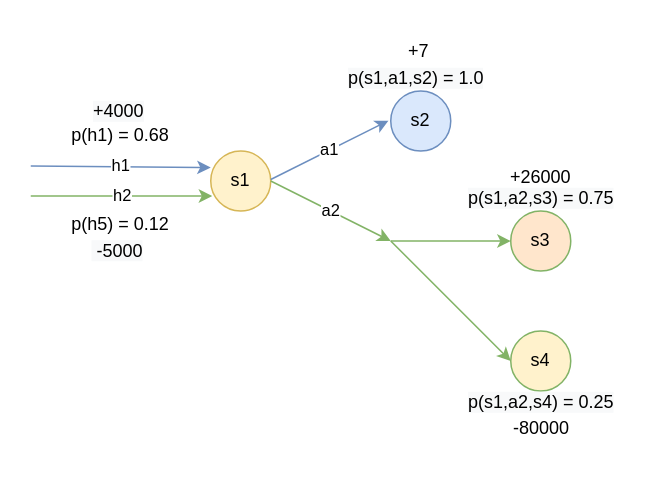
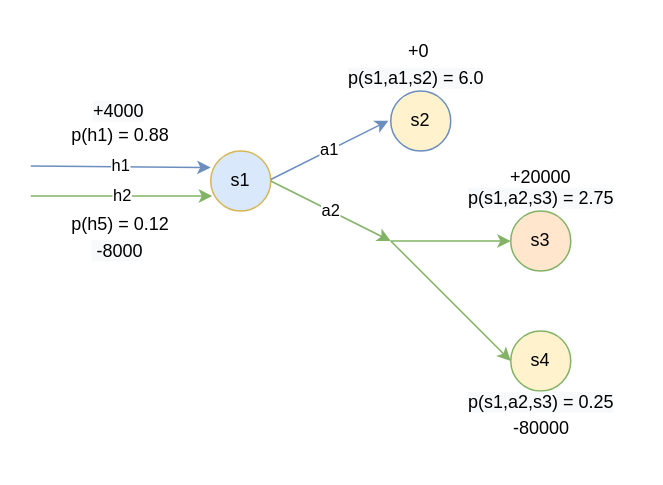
node "+7": label "+7" -> "+0"
node "p(s1,a1,s2) = 1.0": label "p(s1,a1,s2) = 1.0" -> "p(s1,a1,s2) = 6.0"
node "s2": fillcolor #dae8fc -> #fff2cc
node "p(h1) = 0.68": label "p(h1) = 0.68" -> "p(h1) = 0.88"
node "s1": fillcolor #fff2cc -> #dae8fc
node "+26000": label "+26000" -> "+20000"
node "p(s1,a2,s3) = 0.75": label "p(s1,a2,s3) = 0.75" -> "p(s1,a2,s3) = 2.75"
node "-5000": label "-5000" -> "-8000"
node "p(s1,a2,s4) = 0.25": label "p(s1,a2,s4) = 0.25" -> "p(s1,a2,s3) = 0.25"
